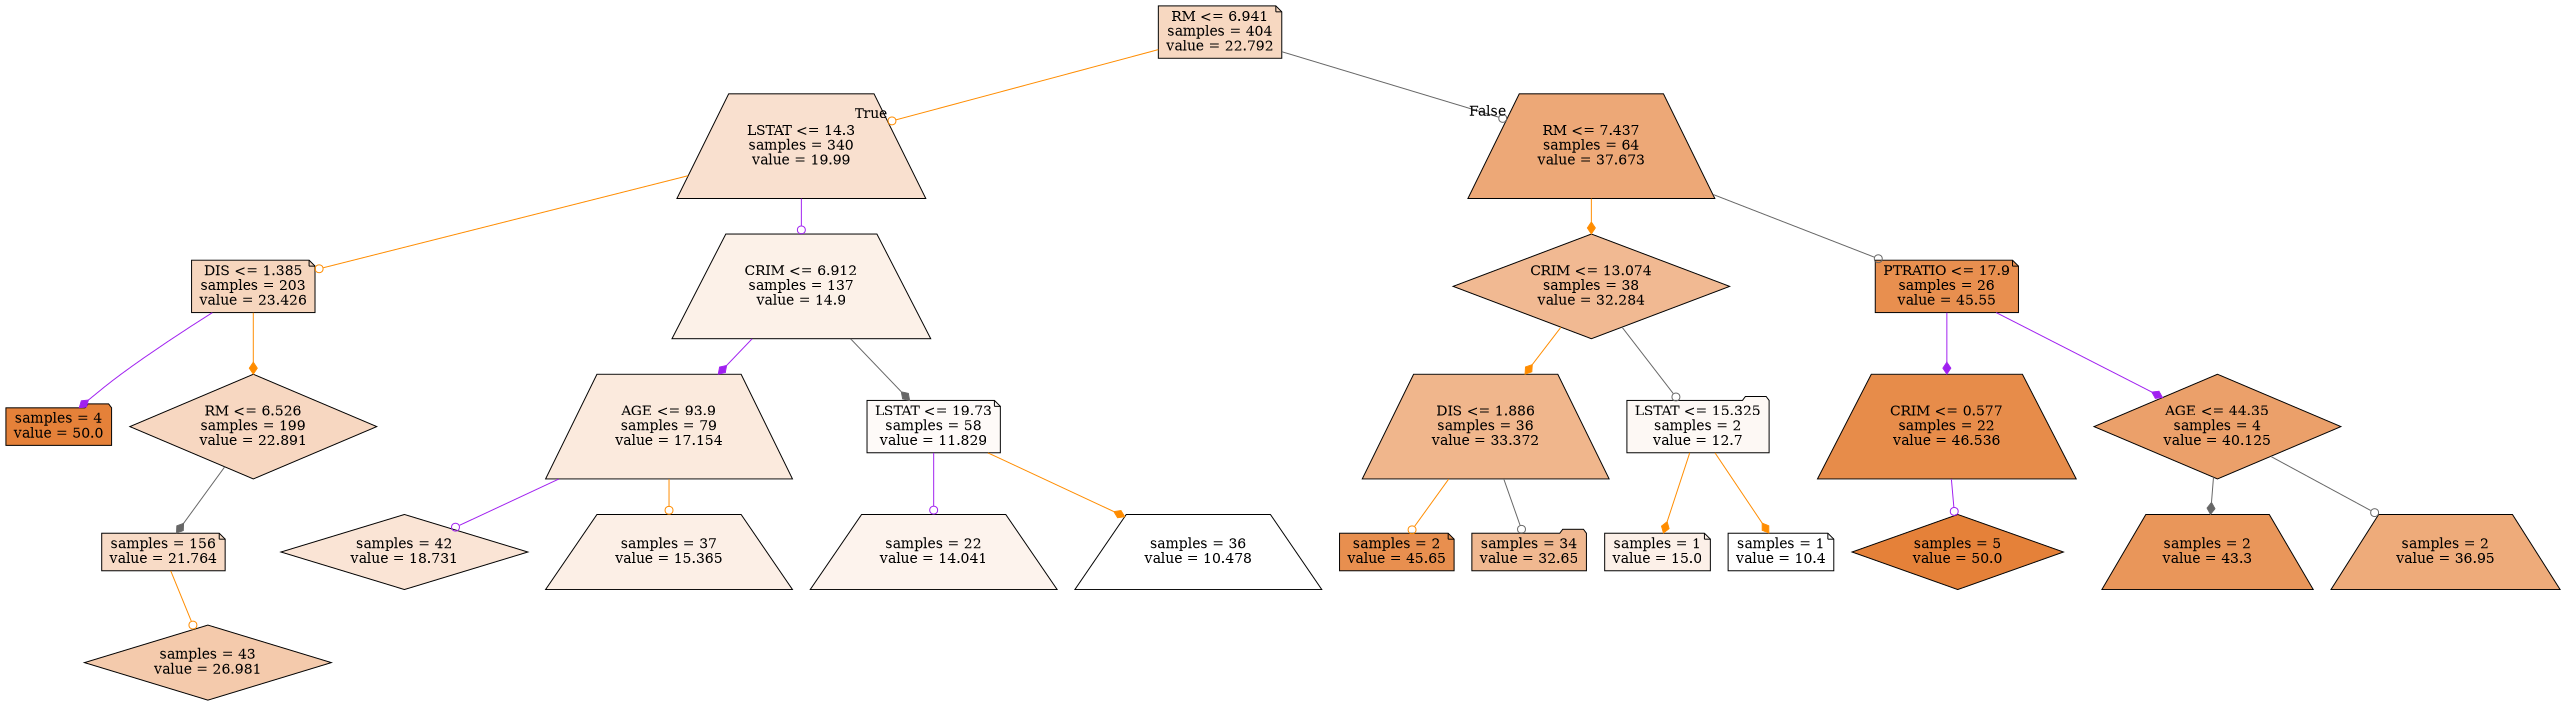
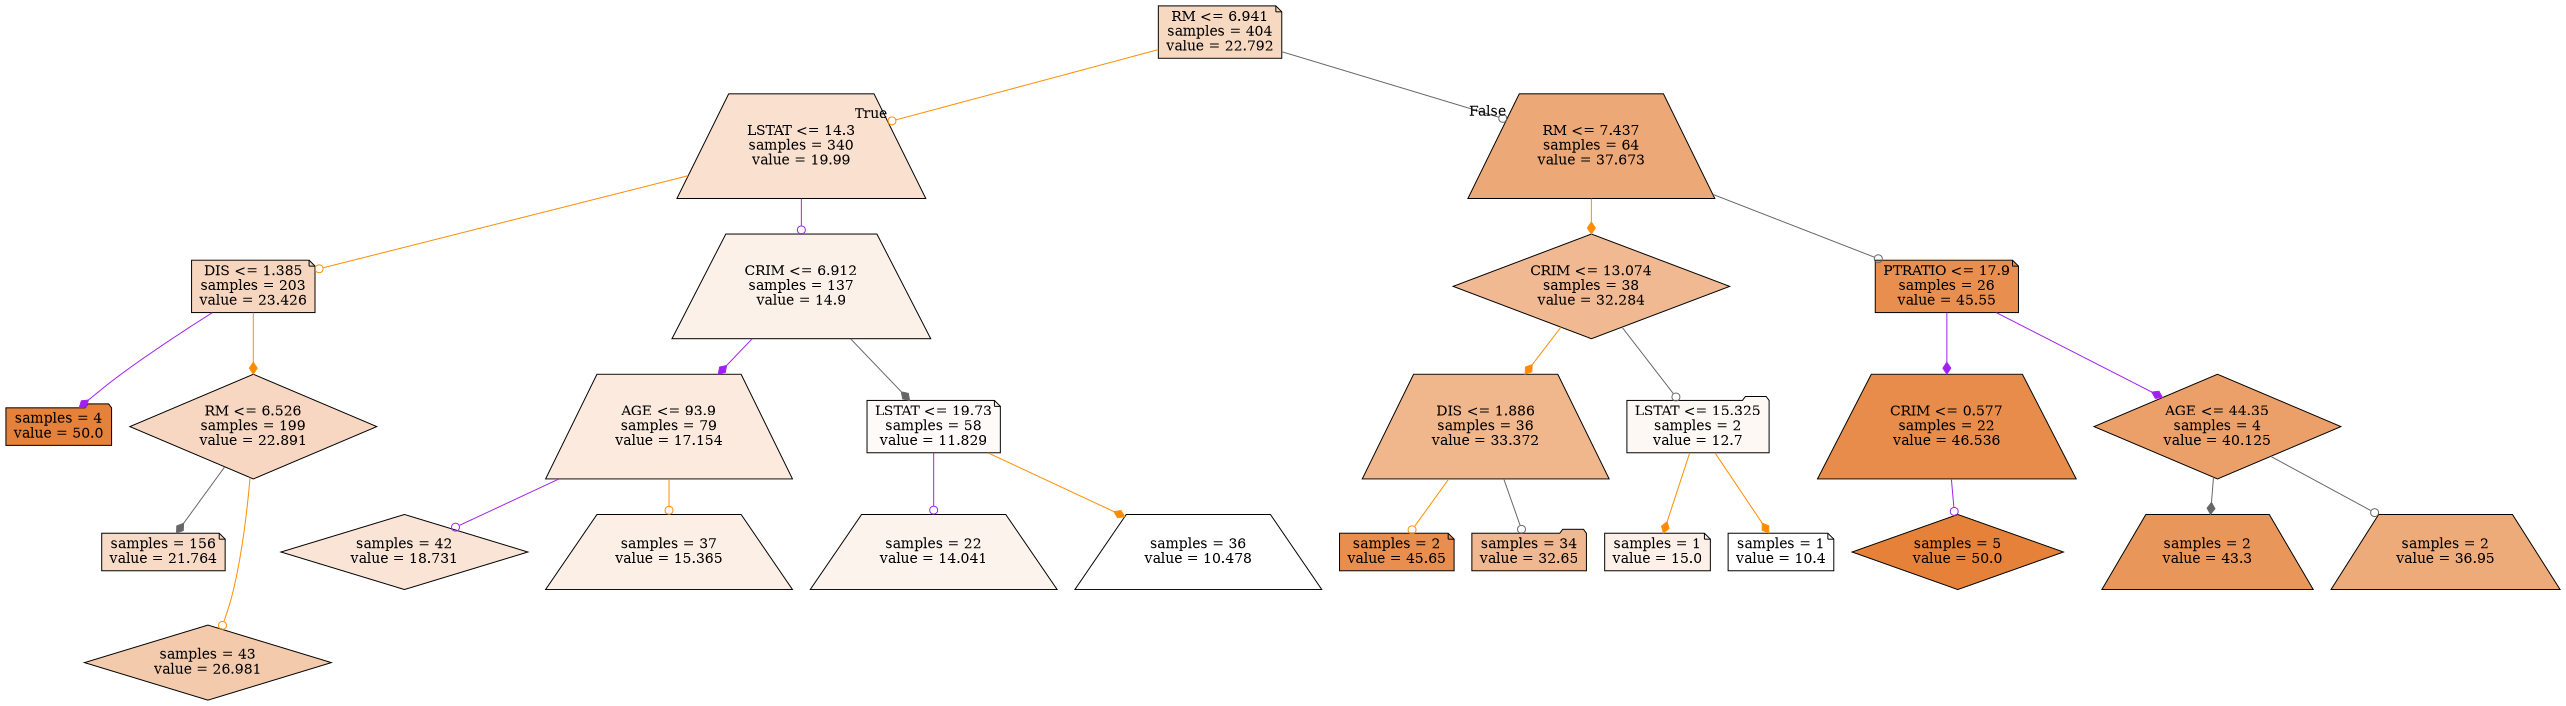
edge "samples = 156 value = 21.764" -> "samples = 43 value = 26.981": now "RM <= 6.526 samples = 199 value = 22.891" -> "samples = 43 value = 26.981"
